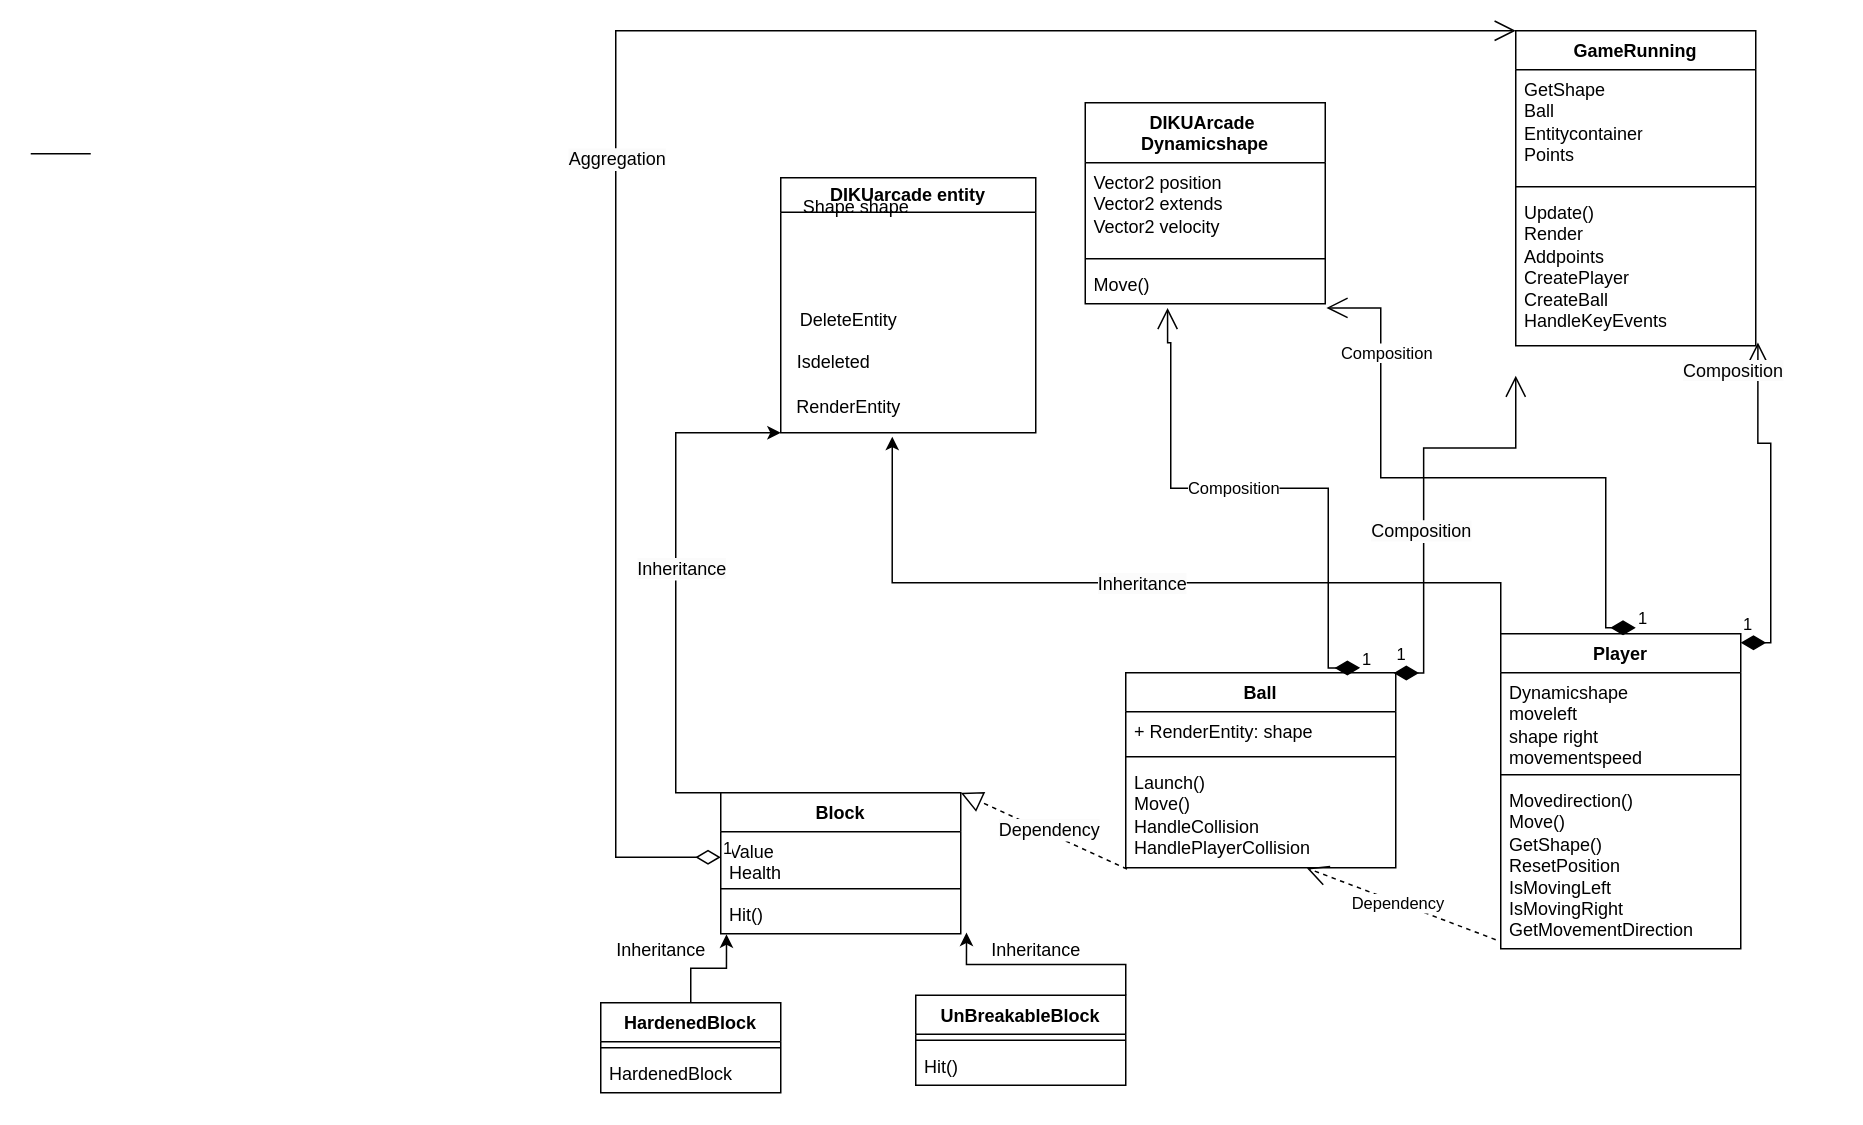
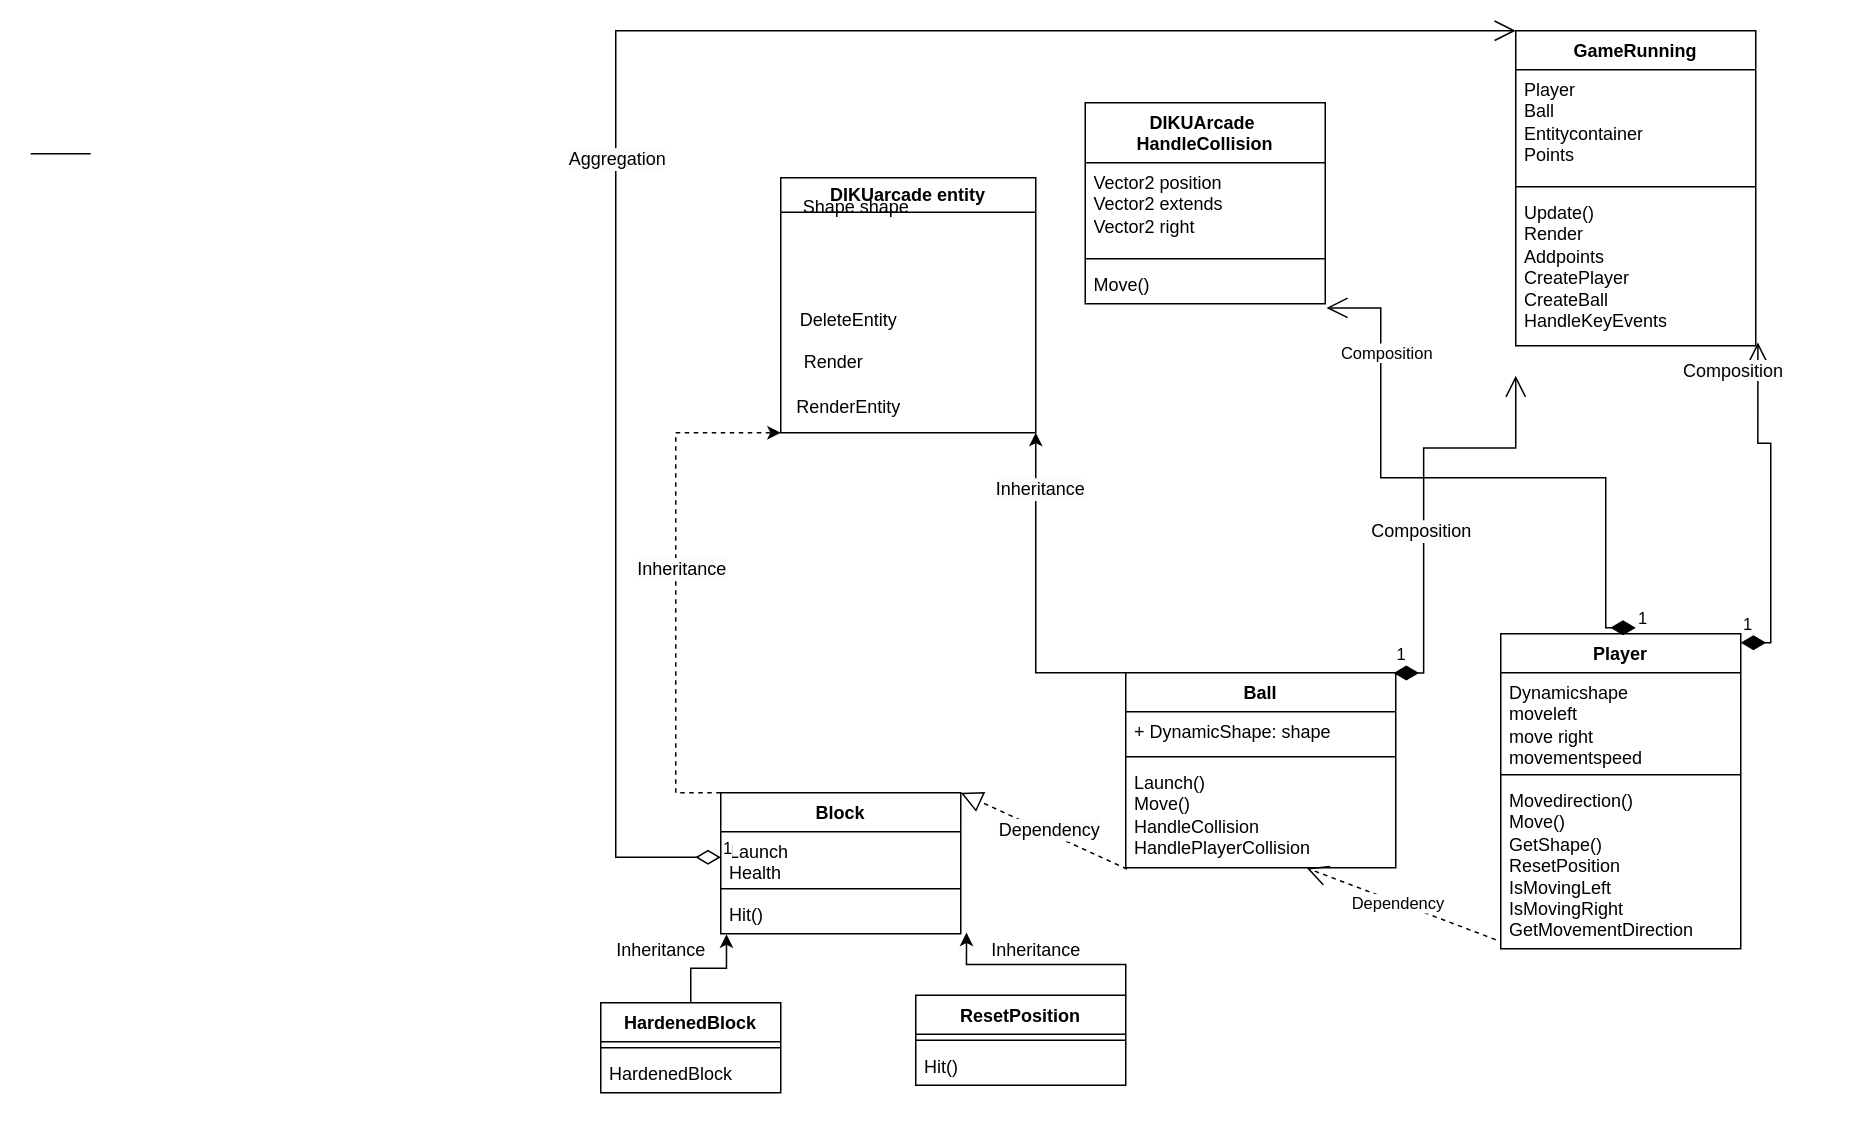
node "GetShape Ball Entitycontainer Points": label "GetShape Ball Entitycontainer Points" -> "Player Ball Entitycontainer Points"
node "DIKUArcade Dynamicshape": label "DIKUArcade Dynamicshape" -> "DIKUArcade HandleCollision"
node "Vector2 position Vector2 extends Vector2 velocity": label "Vector2 position Vector2 extends Vector2 velocity" -> "Vector2 position Vector2 extends Vector2 right"
node "Isdeleted": label "Isdeleted" -> "Render"
edge "Move()" -- "Ball": removed, labels "Composition", "1"
edge "Player" -> "RenderEntity": removed, label "Inheritance"
edge "Ball" -> "DIKUarcade entity": added, label "Inheritance"
edge "Block" -> "DIKUarcade entity": style solid -> dashed
node "Dynamicshape moveleft shape right movementspeed": label "Dynamicshape moveleft shape right movementspeed" -> "Dynamicshape moveleft move right movementspeed"
node "+ RenderEntity: shape": label "+ RenderEntity: shape" -> "+ DynamicShape: shape"
node "Value Health": label "Value Health" -> "Launch Health"
node "UnBreakableBlock": label "UnBreakableBlock" -> "ResetPosition"
